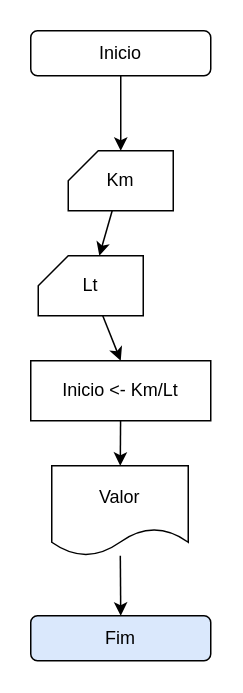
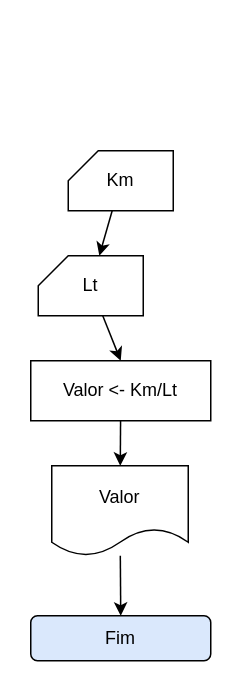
node "Inicio": removed
edge "Inicio" -> "Km": removed
node "Inicio <- Km/Lt": label "Inicio <- Km/Lt" -> "Valor <- Km/Lt"
